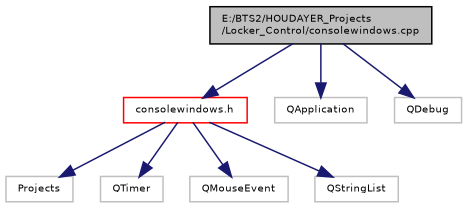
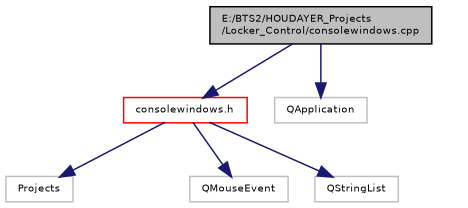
node "QDebug": removed
node "QTimer": removed
